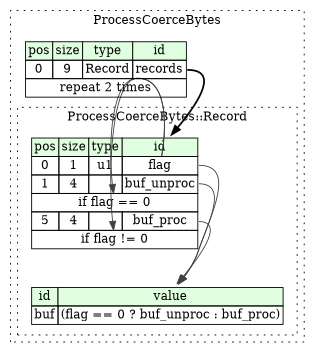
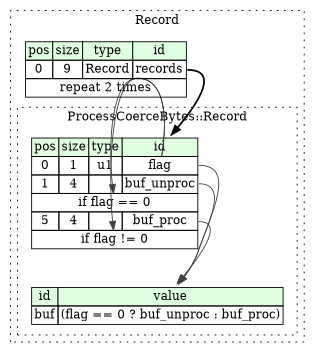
cluster "ProcessCoerceBytes": label "ProcessCoerceBytes" -> "Record"
